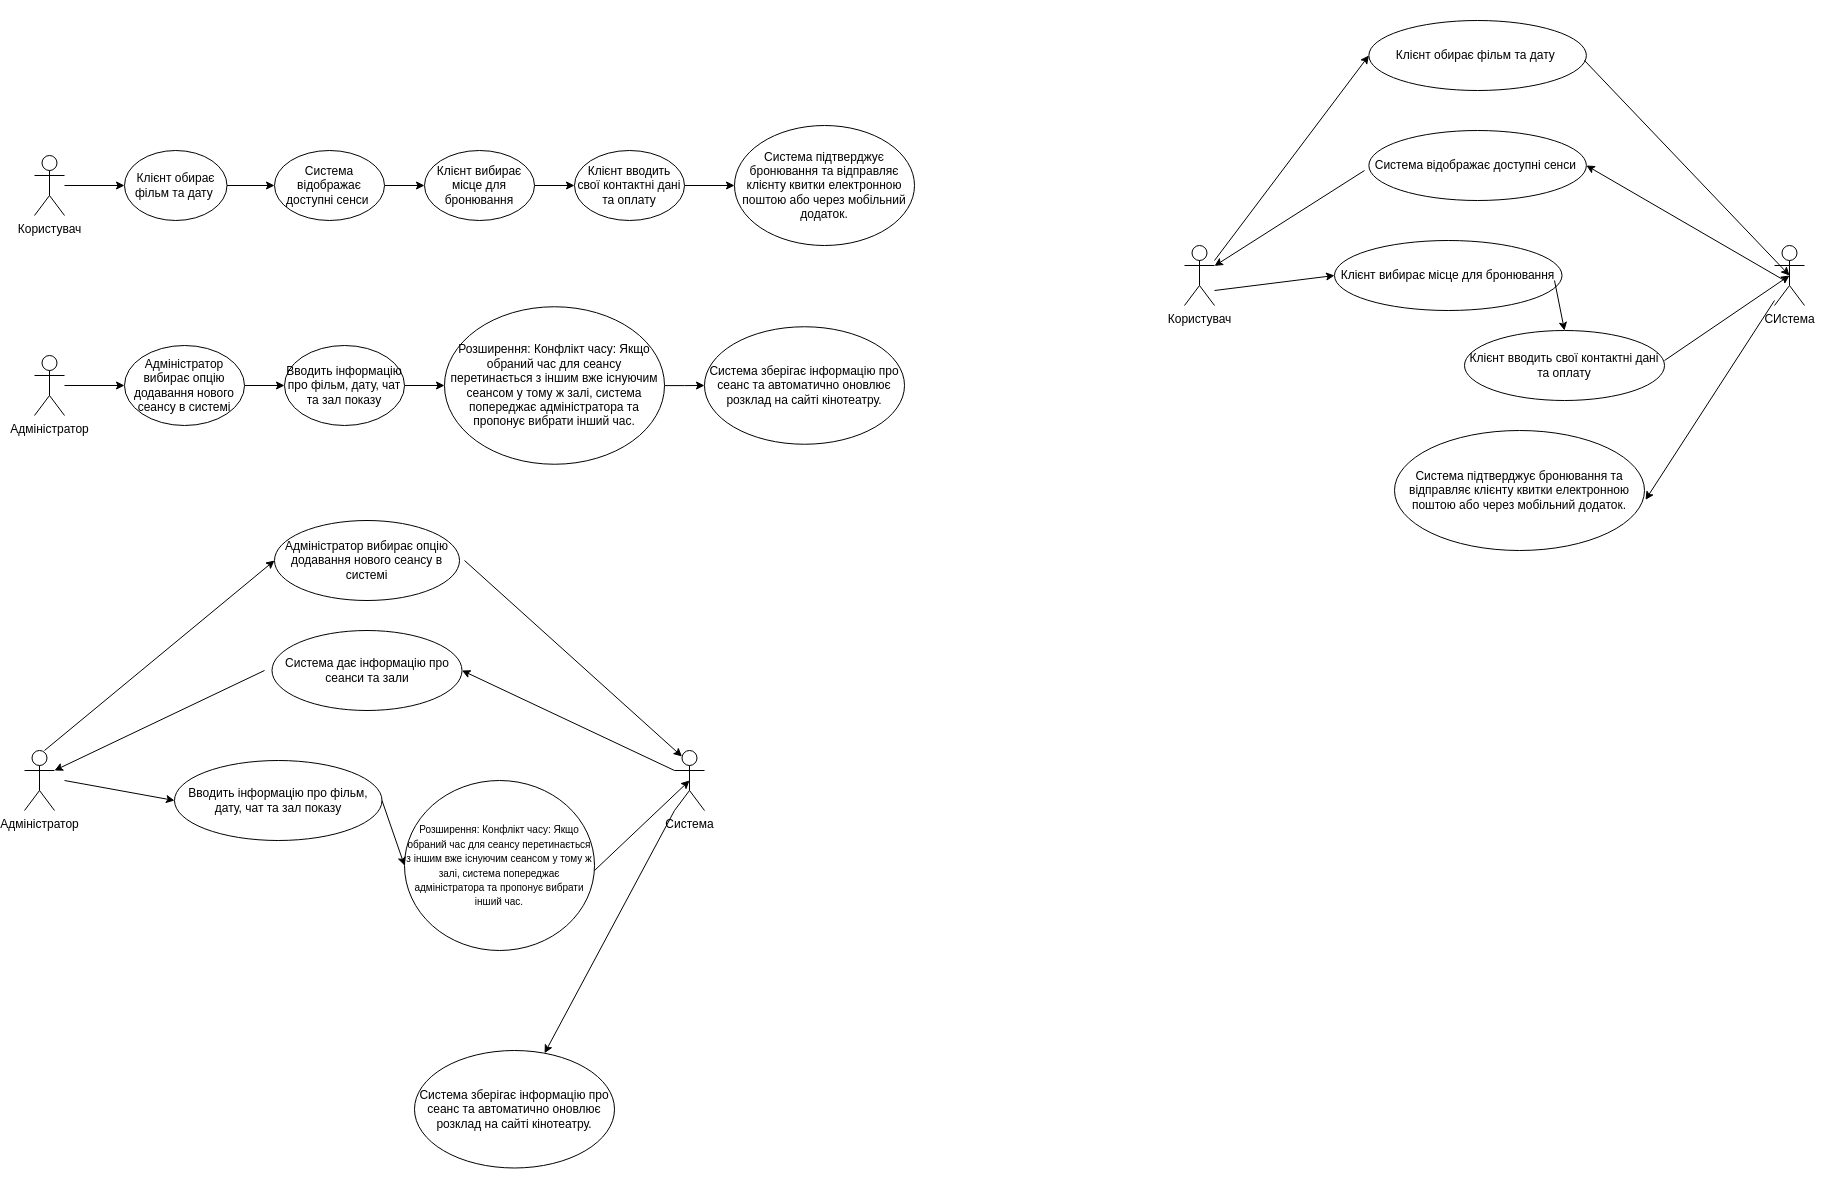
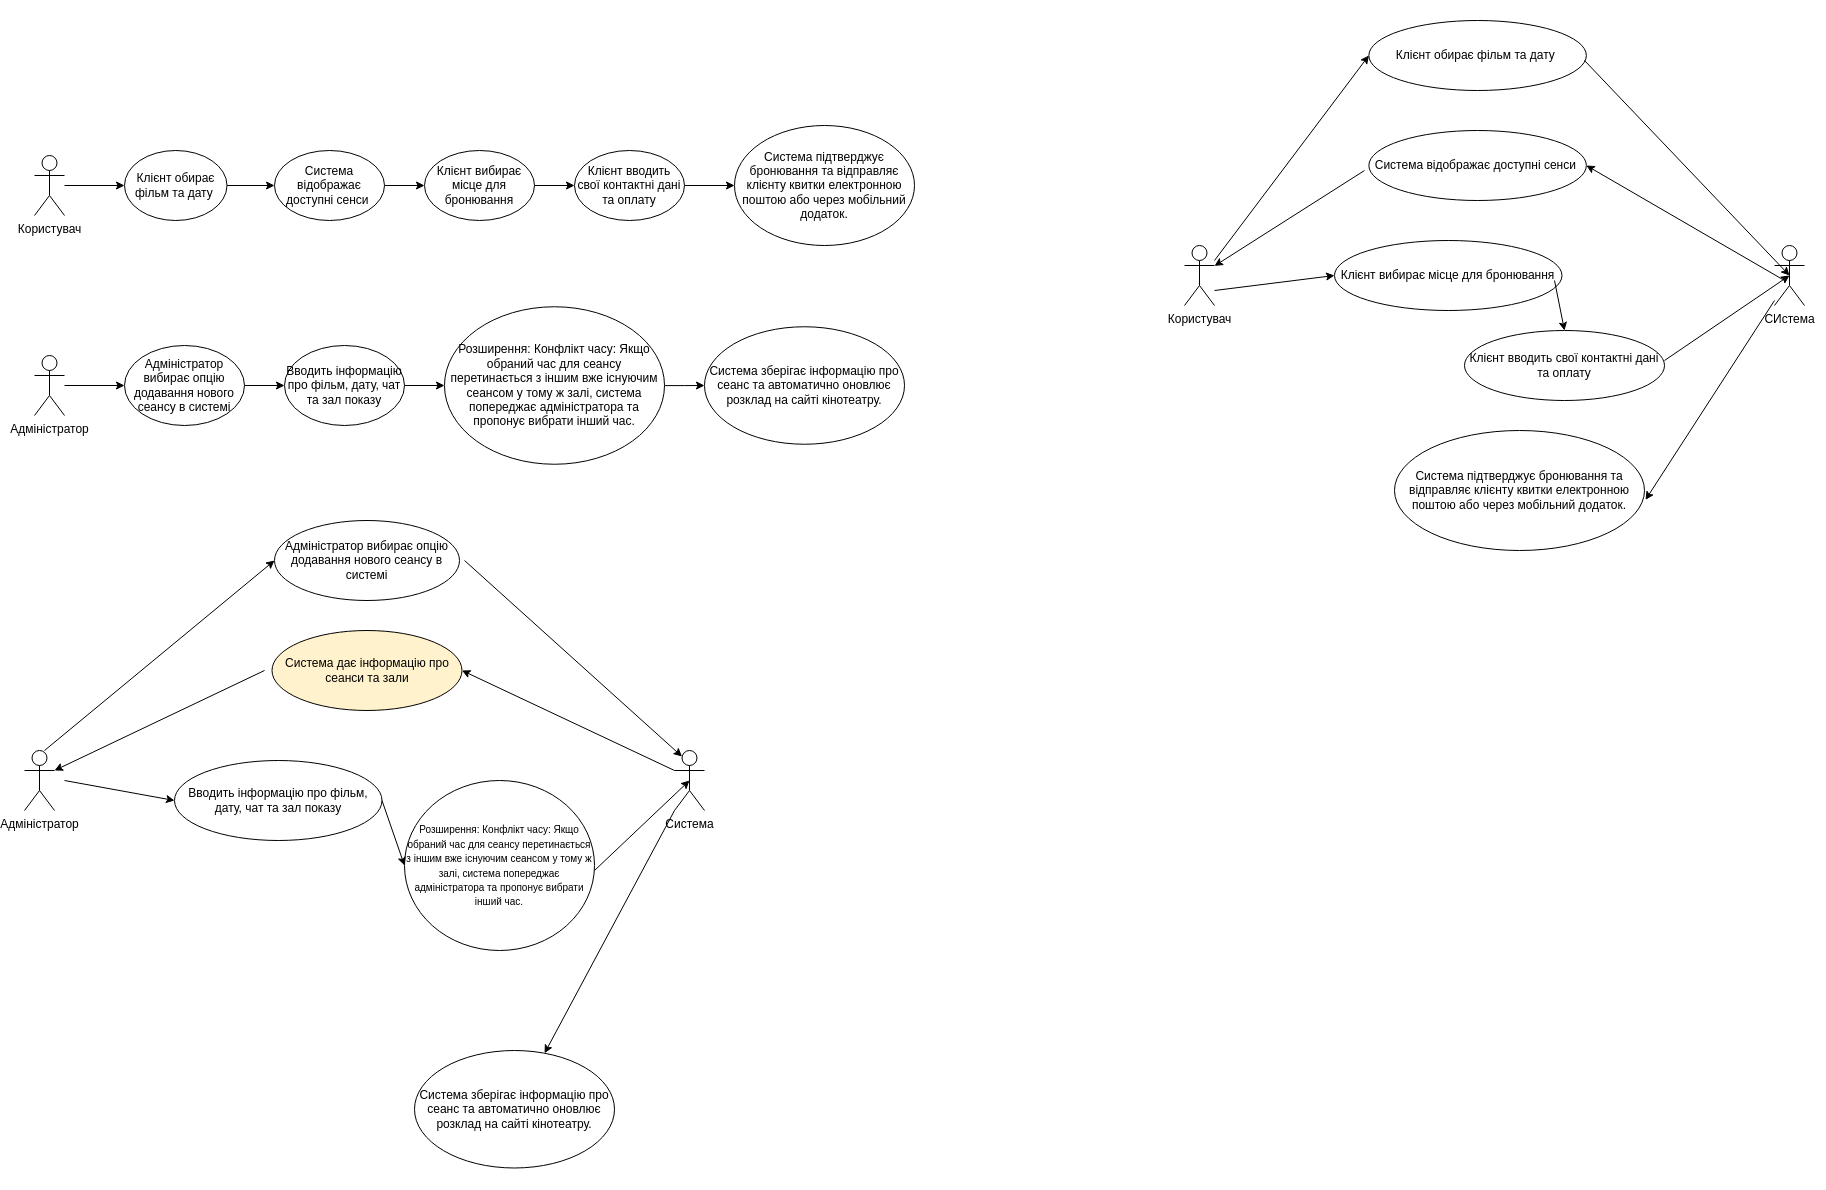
node "Система дає інформацію про сеанси та зали": fillcolor #ffffff -> #fff2cc
